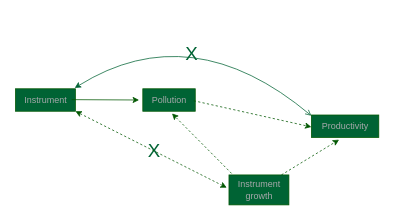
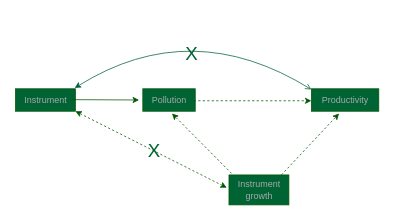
node "Productivity": moved (345, 126) -> (345, 100)
